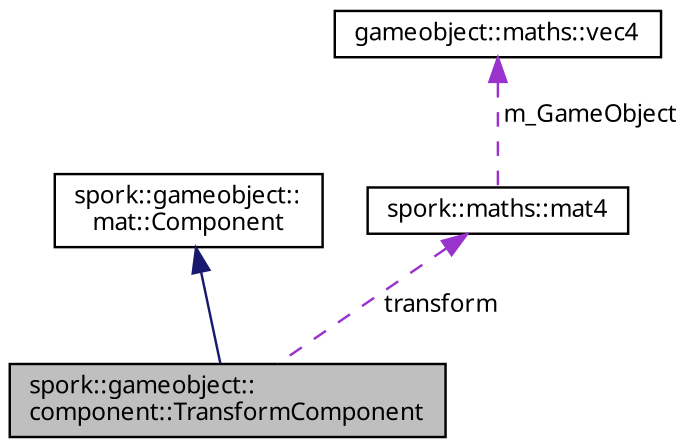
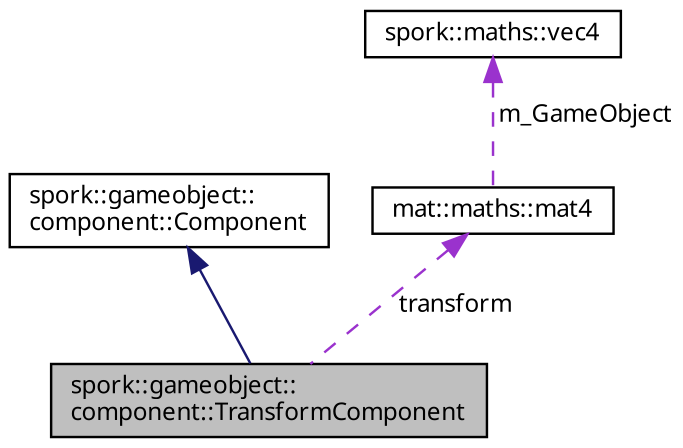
node "gameobject::maths::vec4": label "gameobject::maths::vec4" -> "spork::maths::vec4"
node "spork::gameobject:: mat::Component": label "spork::gameobject:: mat::Component" -> "spork::gameobject:: component::Component"
node "spork::maths::mat4": label "spork::maths::mat4" -> "mat::maths::mat4"
